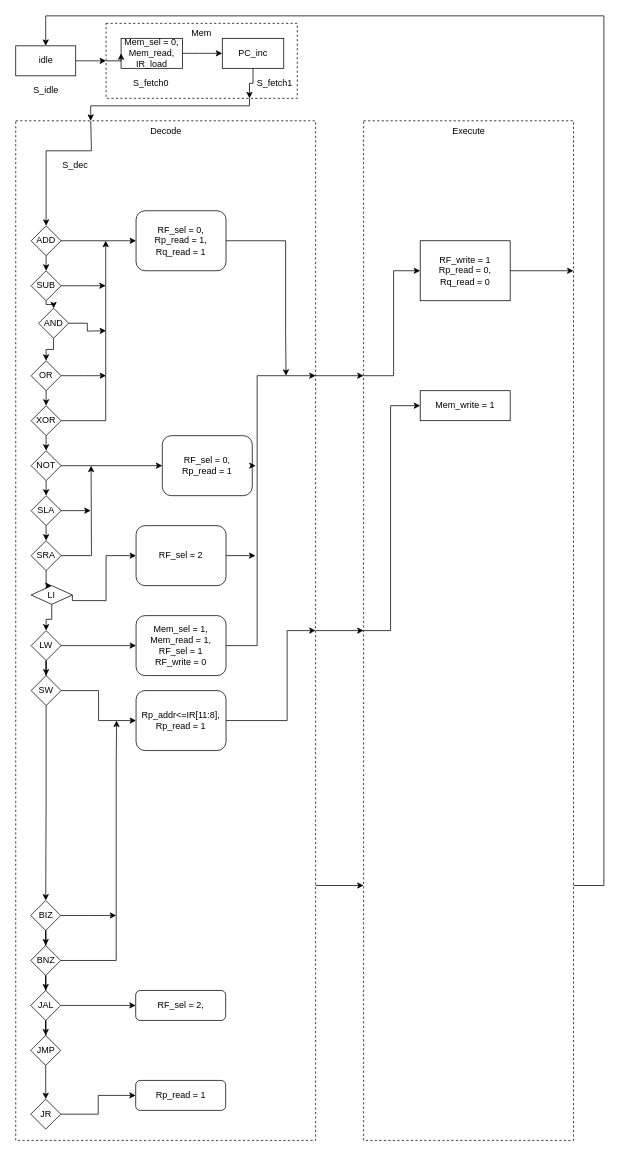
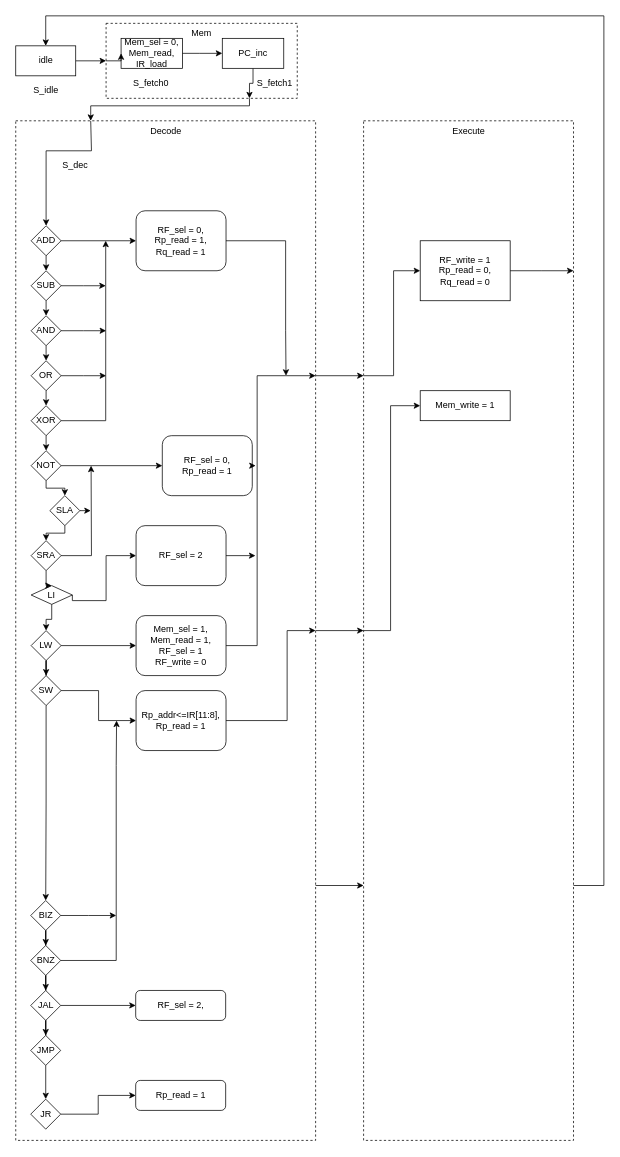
node "AND": moved (54, 323) -> (46, 330)
node "SLA": moved (46, 510) -> (65, 510)
